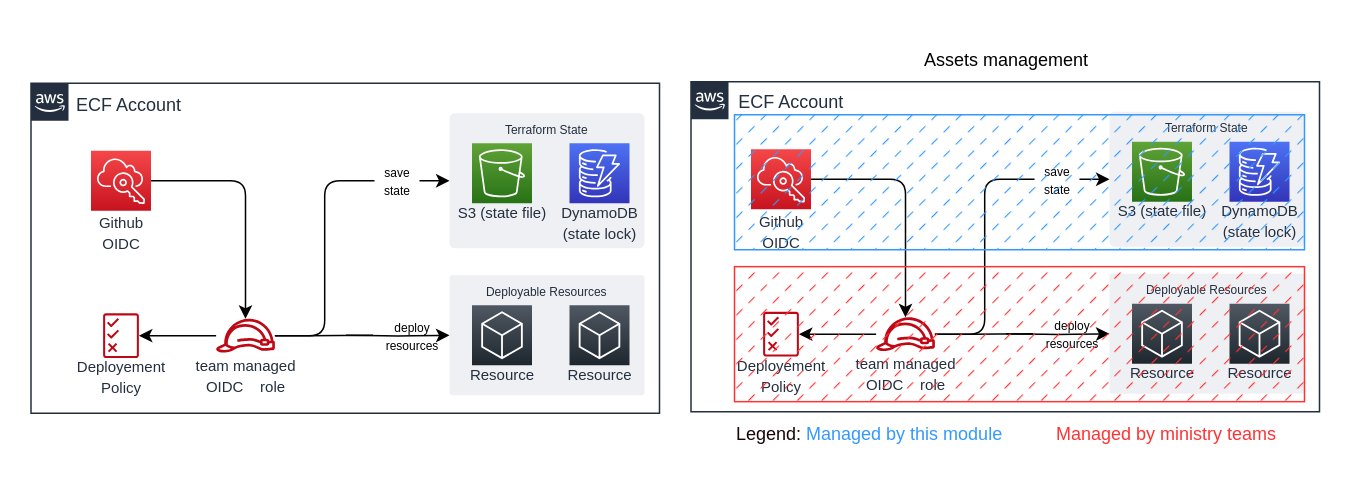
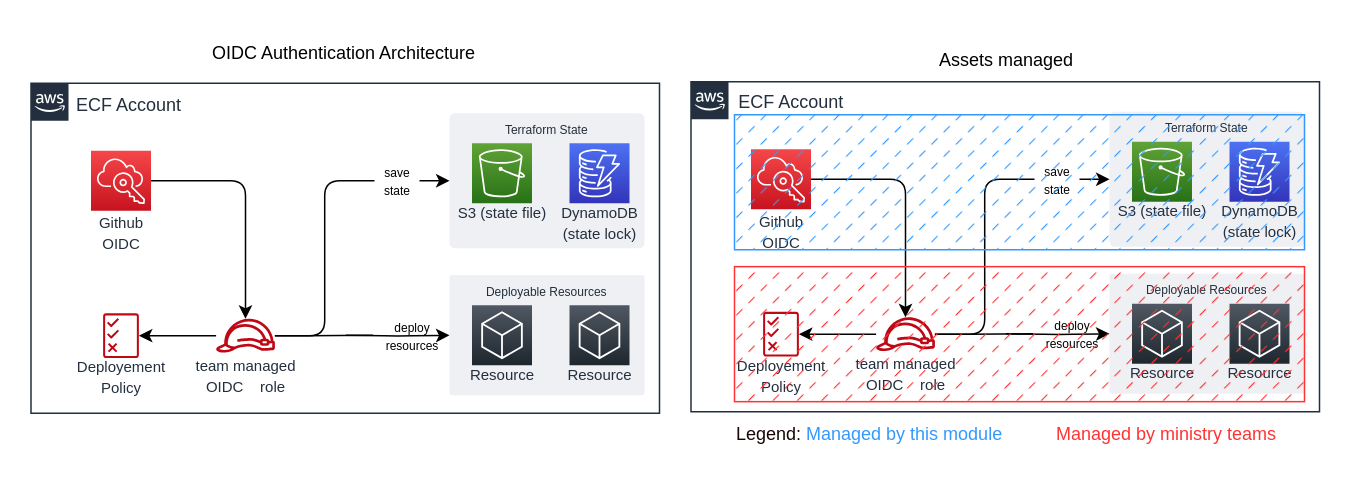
node "OIDC Authentication Architecture": added
node "Assets management": label "Assets management" -> "Assets managed"
